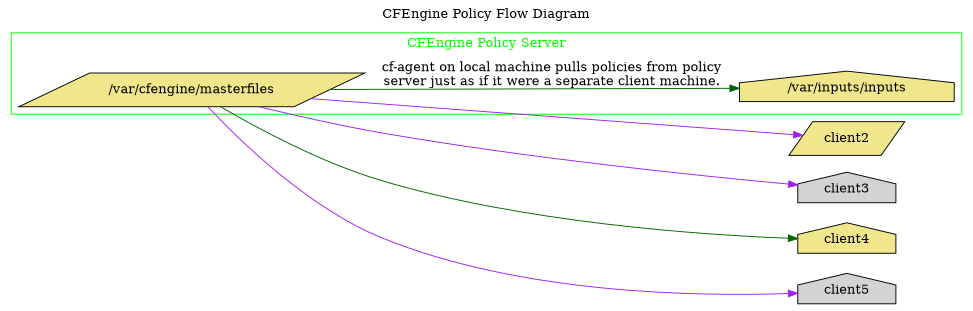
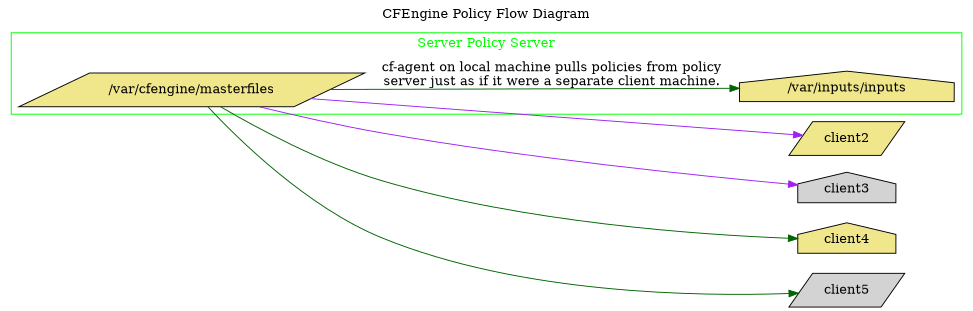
cluster "CFEngine Policy Server": label "CFEngine Policy Server" -> "Server Policy Server"
edge "/var/cfengine/masterfiles" -> "client5": color purple -> darkgreen
node "client5": shape house -> parallelogram
